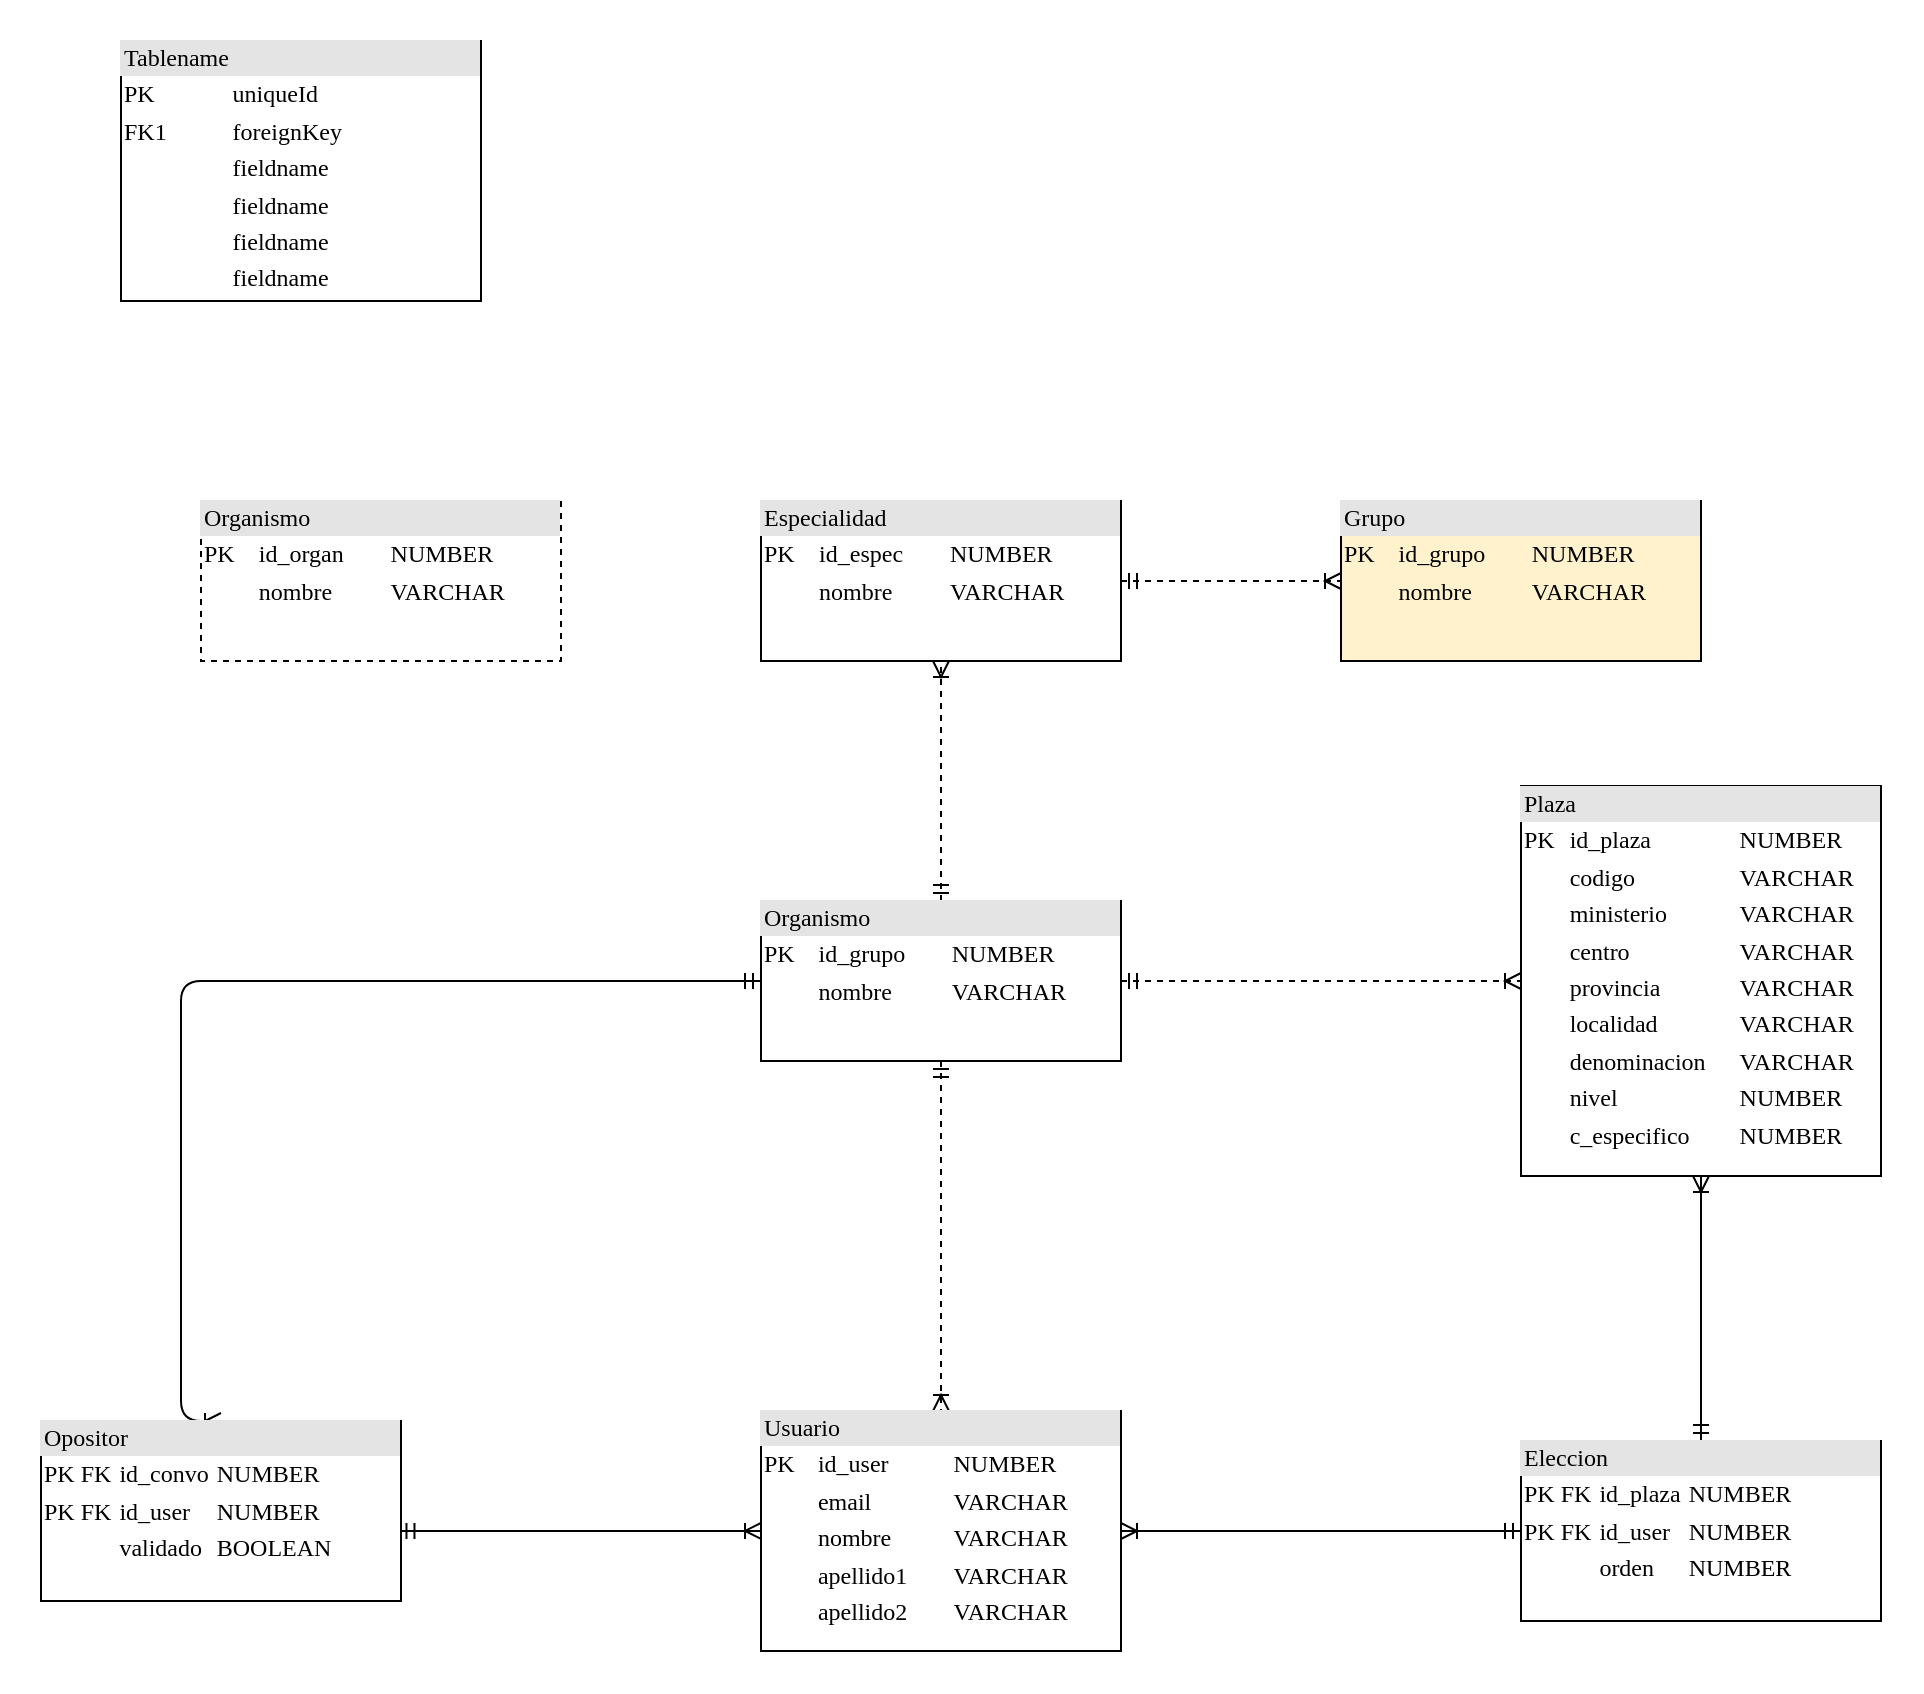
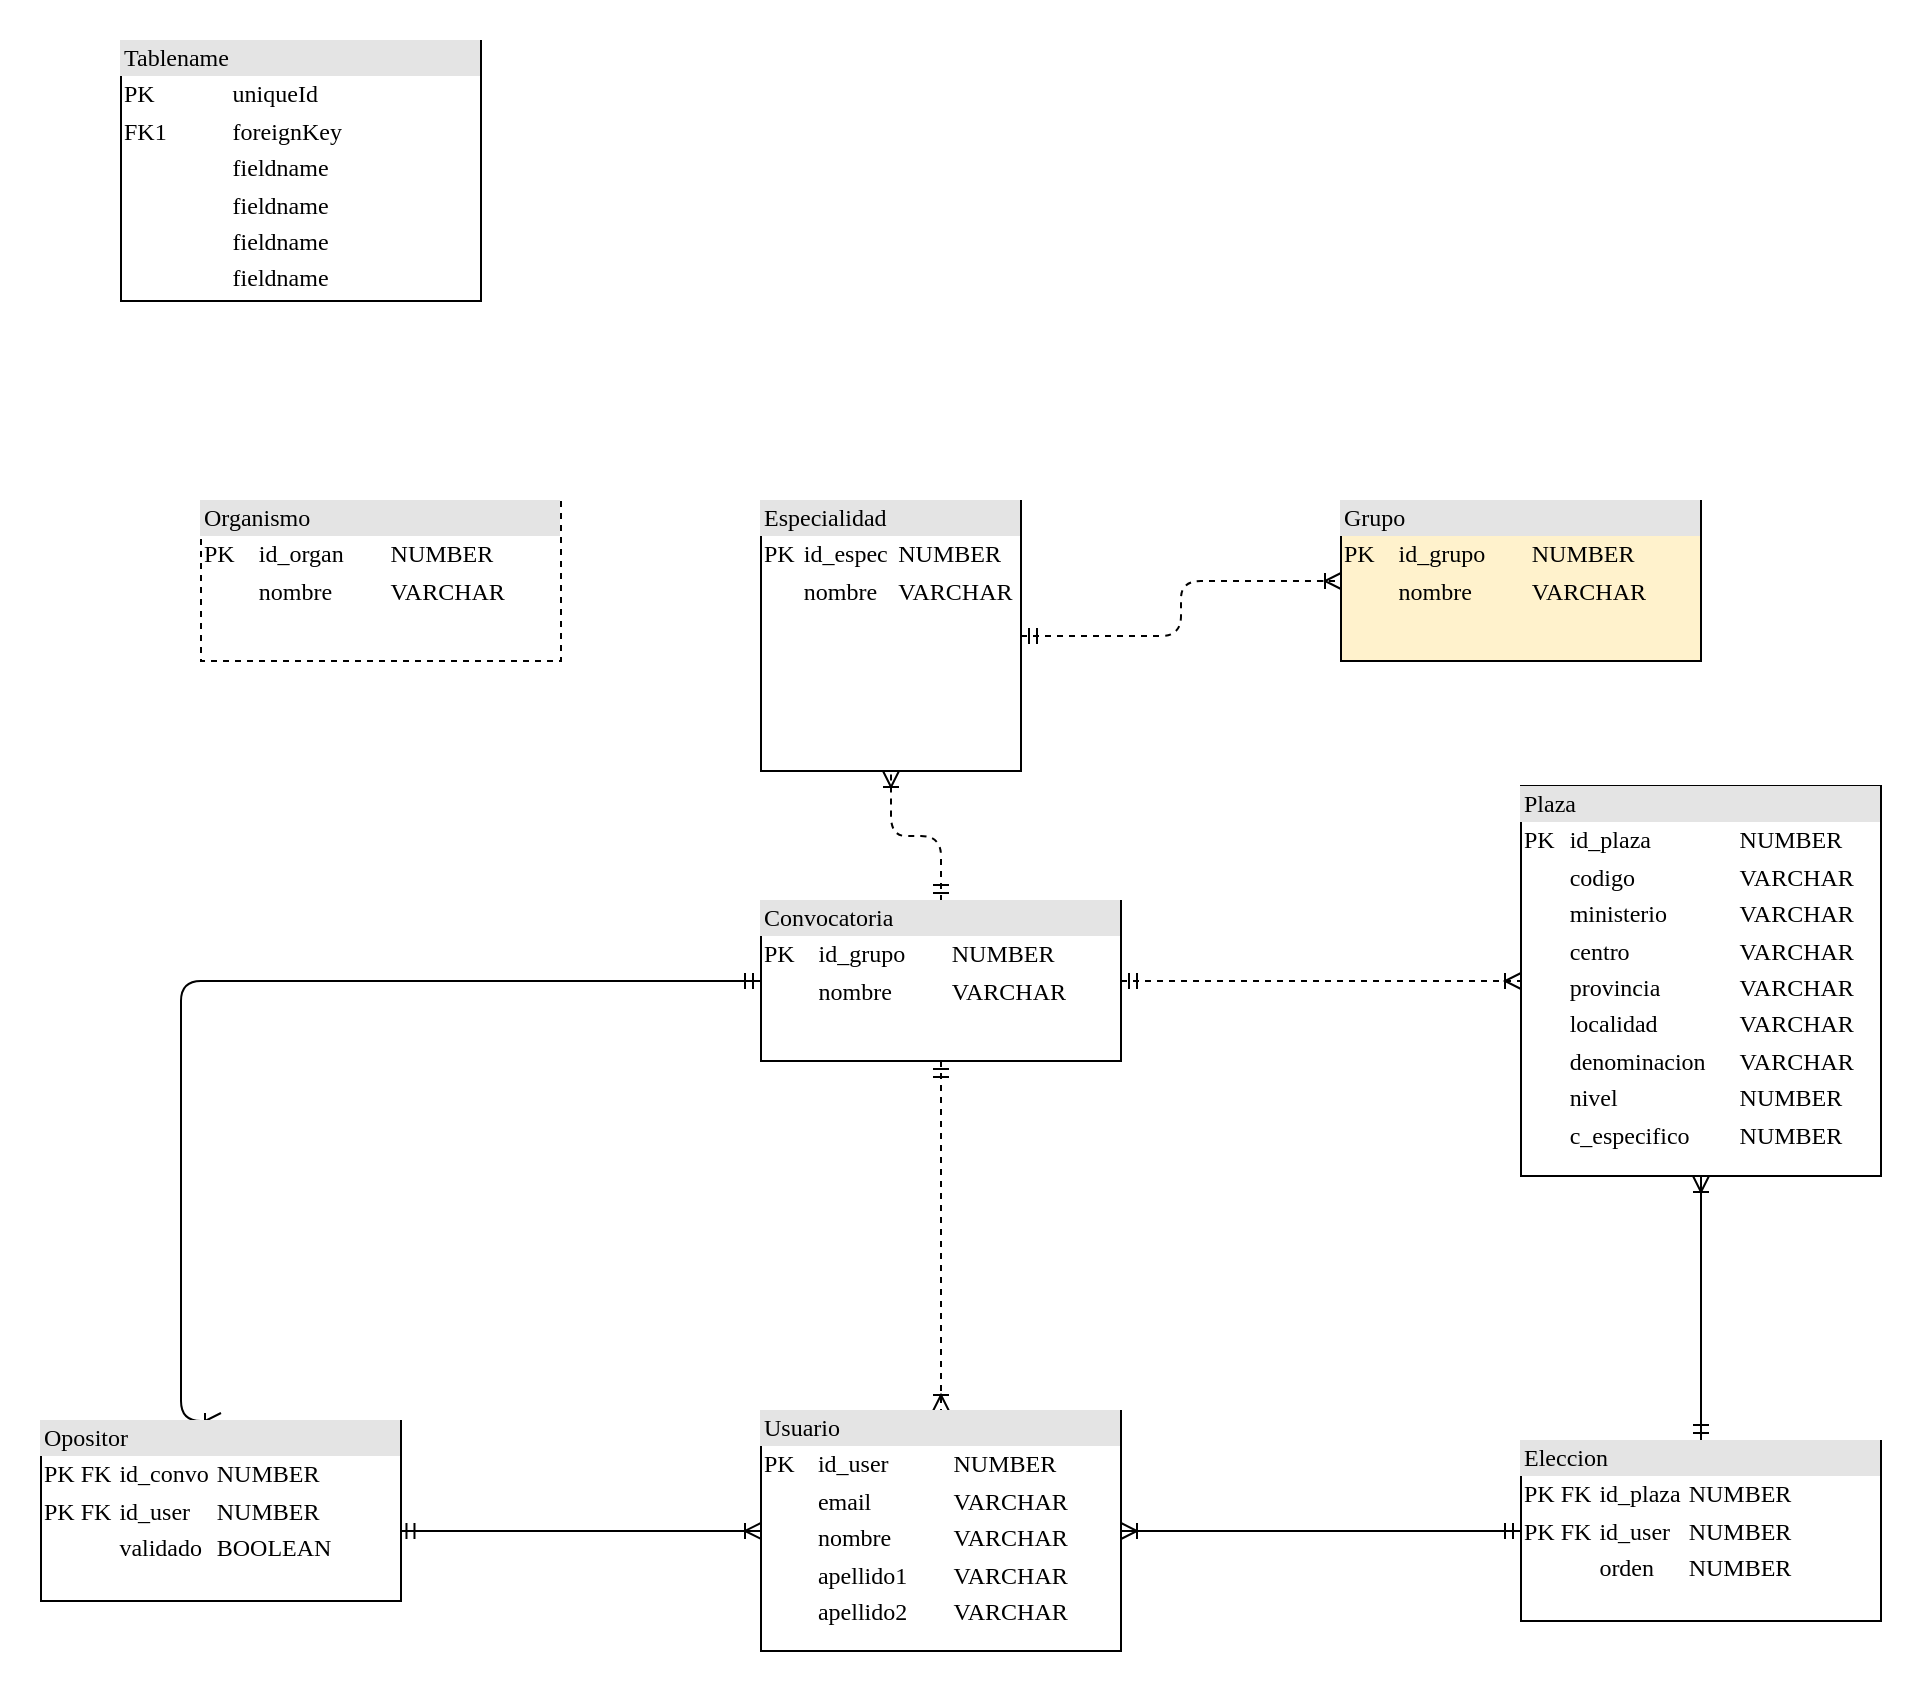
node "Especialidad PK id_espec NUMBER nombre VARCHAR": size 360x160 -> 260x270
node "Organismo PK id_grupo NUMBER nombre VARCHAR": label "Organismo PK id_grupo NUMBER nombre VARCHAR" -> "Convocatoria PK id_grupo NUMBER nombre VARCHAR"
